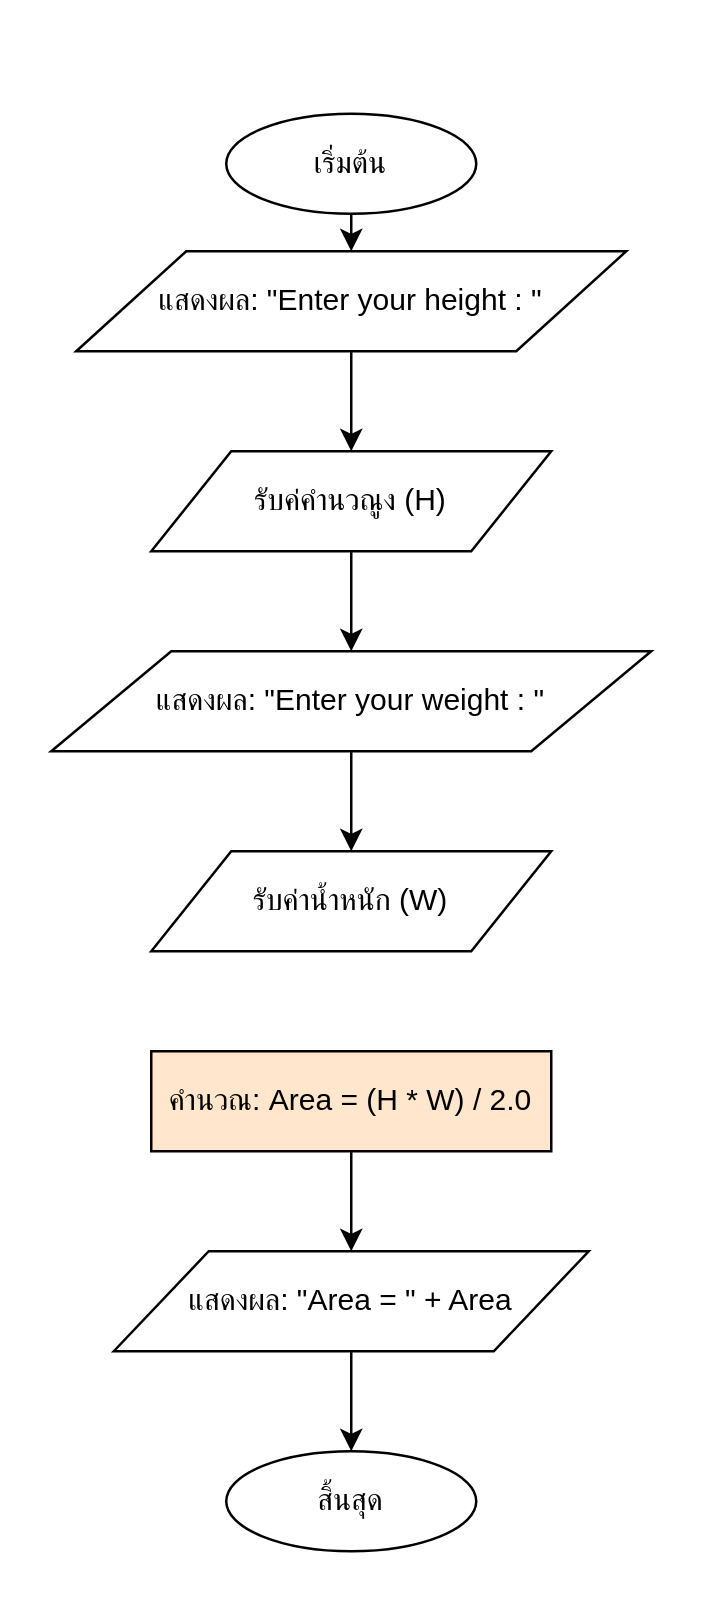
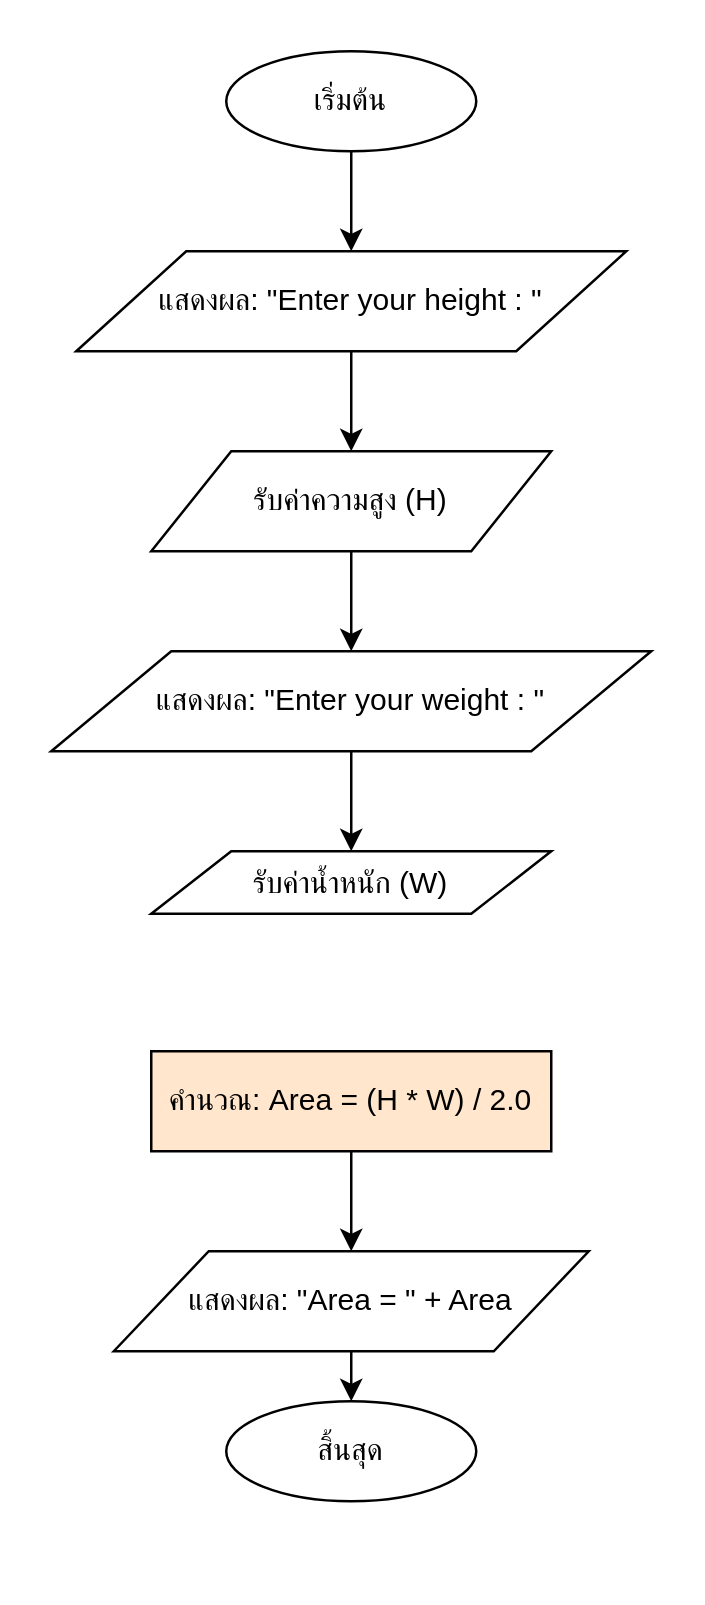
node "เริ่มต้น": moved (351, 164) -> (351, 101)
node "รับค่คำนวณูง (H)": label "รับค่คำนวณูง (H)" -> "รับค่าความสูง (H)"
node "รับค่าน้ำหนัก (W)": size 400x100 -> 400x63
node "สิ้นสุด": moved (351, 1501) -> (351, 1451)
